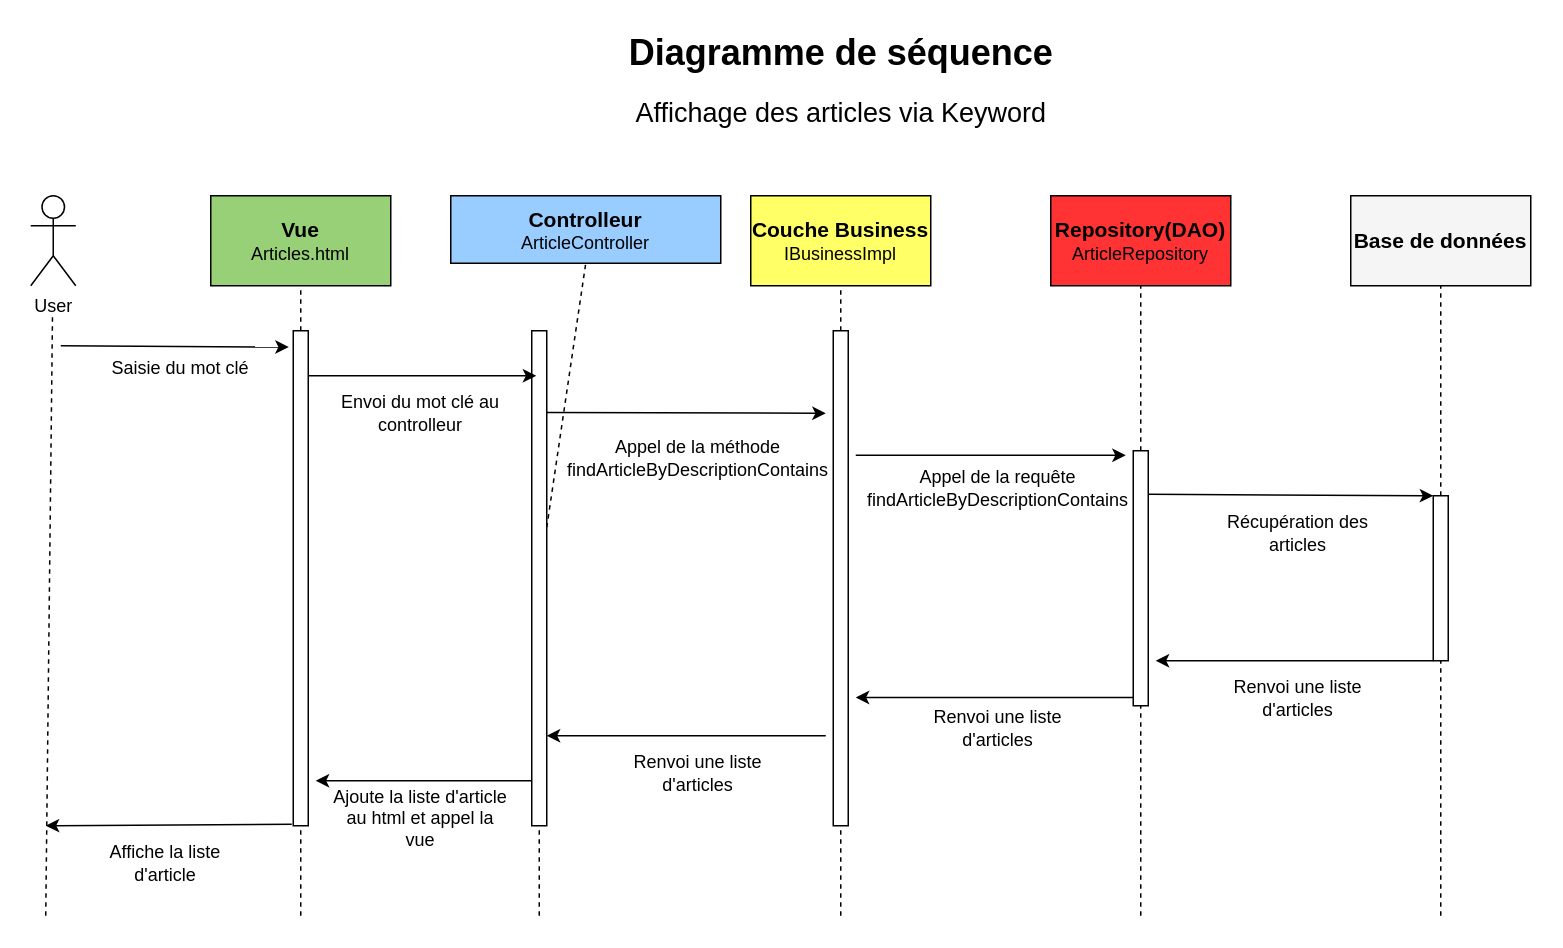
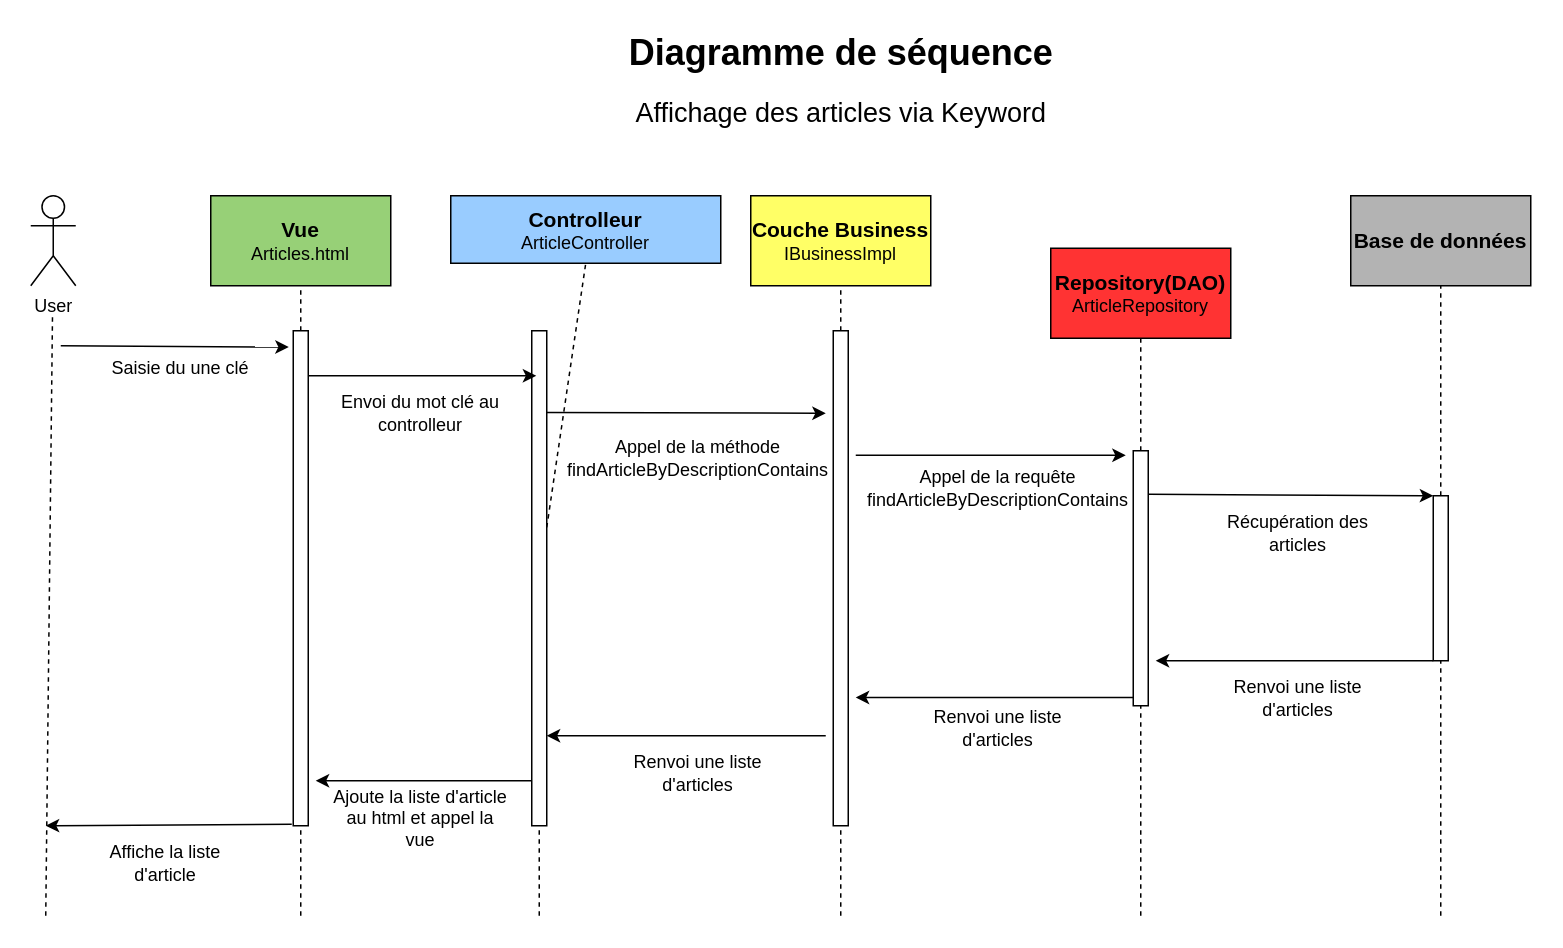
node "Repository(DAO) ArticleRepository": moved (1141, 241) -> (1141, 293)
node "Base de données": fillcolor #f5f5f5 -> #b3b3b3
node "Saisie du mot clé": label "Saisie du mot clé" -> "Saisie du une clé"
